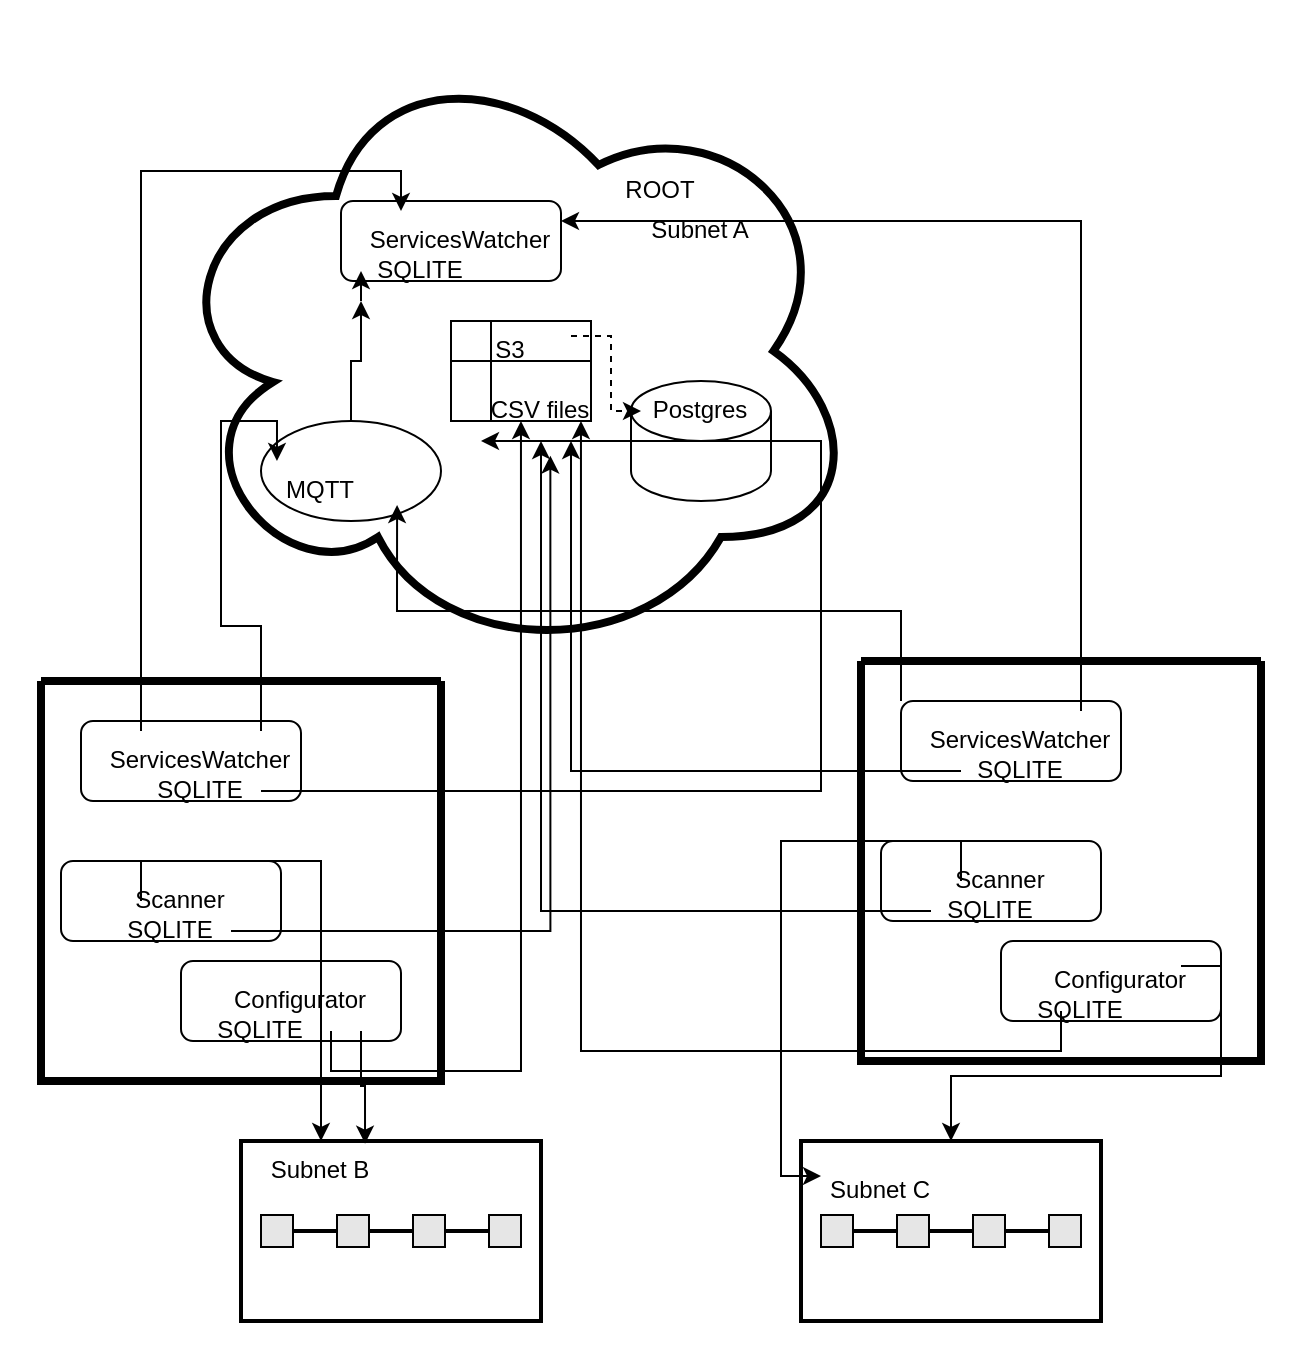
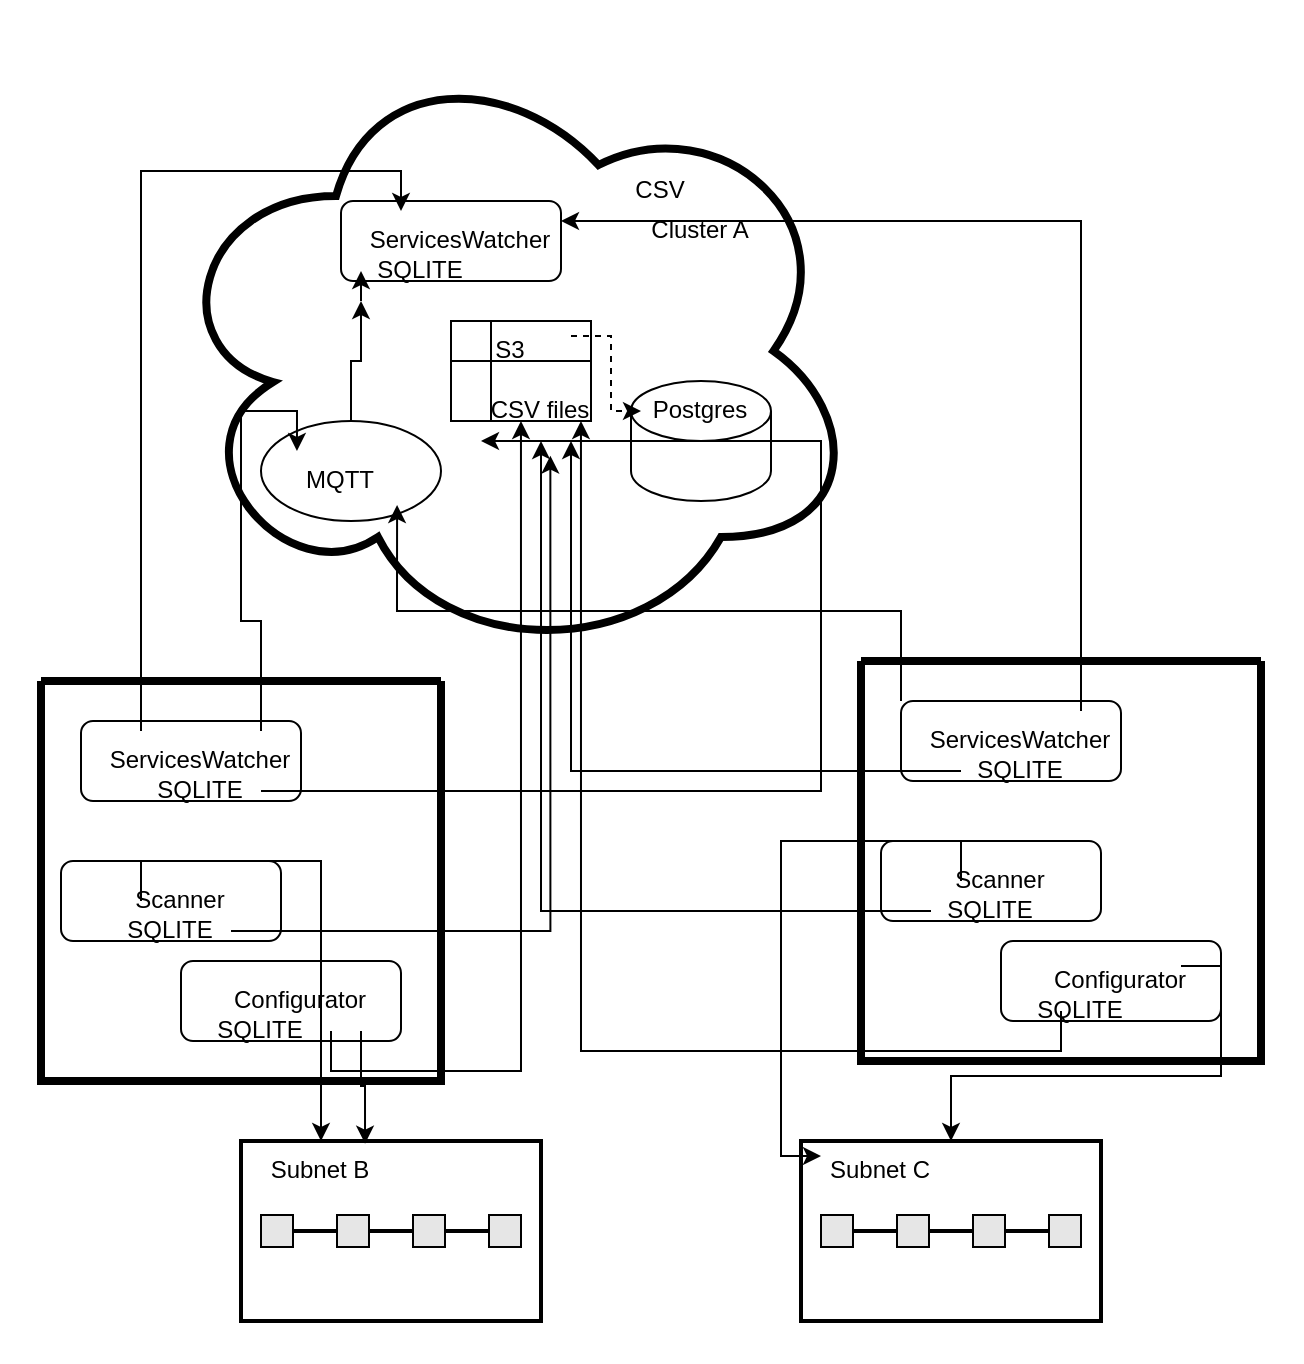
node "ROOT": label "ROOT" -> "CSV"
node "Subnet A": label "Subnet A" -> "Cluster A"
node "MQTT": moved (321, 491) -> (341, 481)
node "Subnet C": moved (881, 1191) -> (881, 1171)
